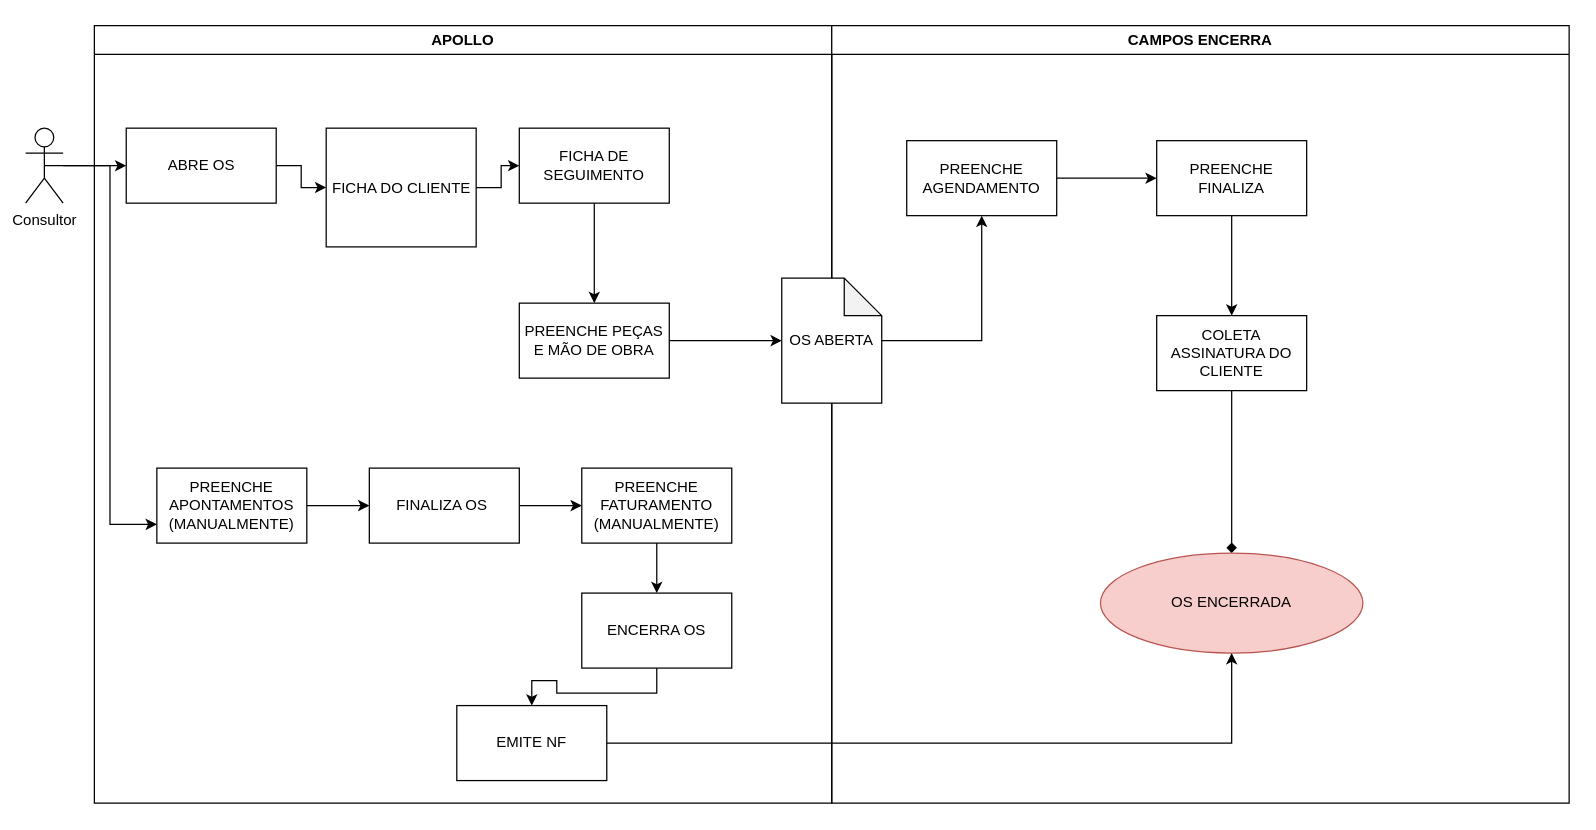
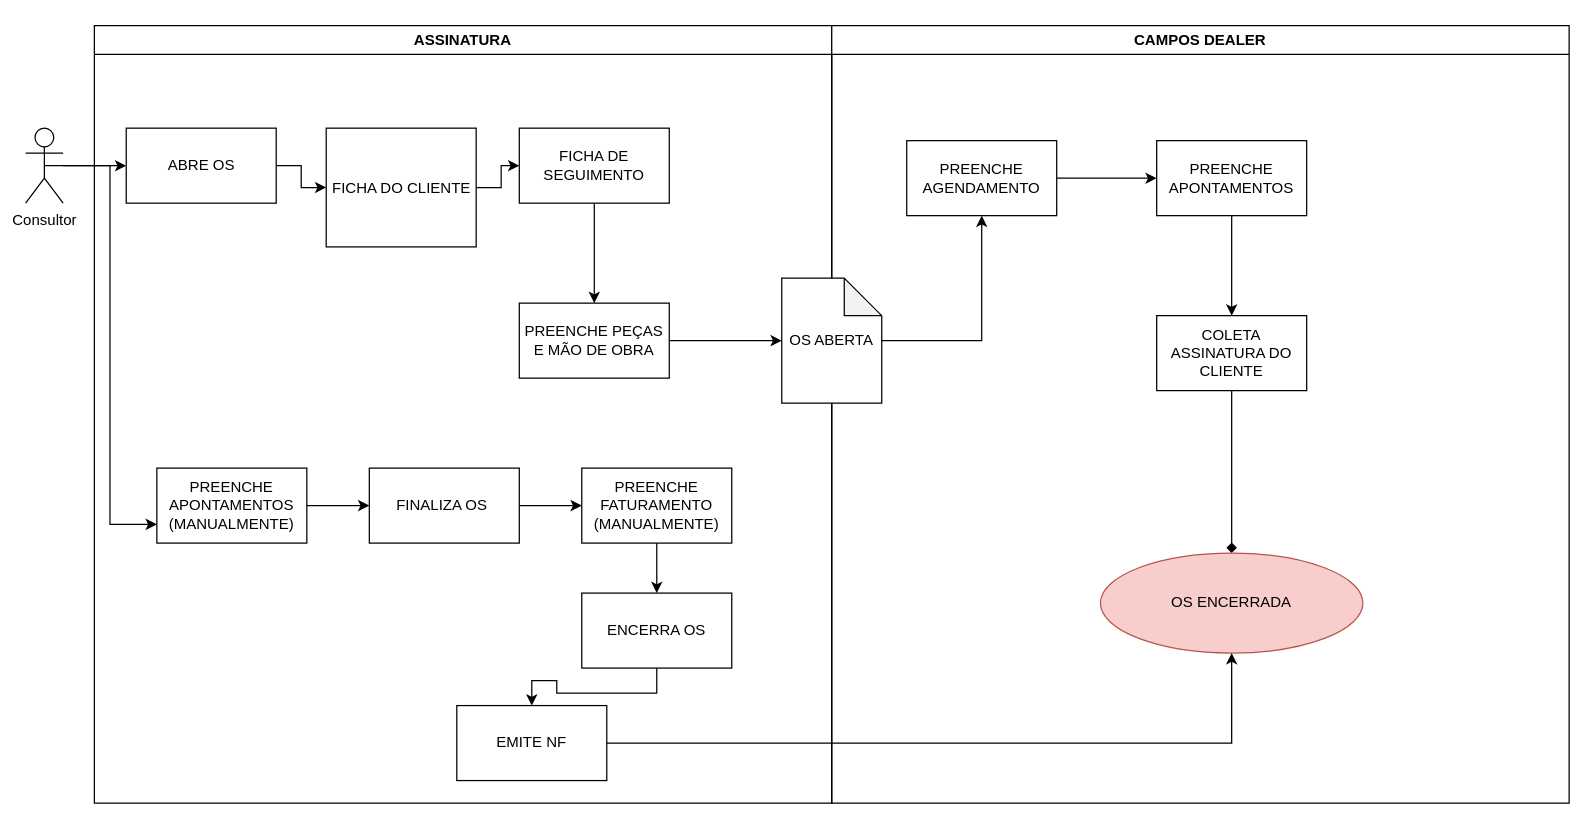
node "APOLLO": label "APOLLO" -> "ASSINATURA"
node "CAMPOS ENCERRA": label "CAMPOS ENCERRA" -> "CAMPOS DEALER"
node "PREENCHE FINALIZA": label "PREENCHE FINALIZA" -> "PREENCHE APONTAMENTOS"
